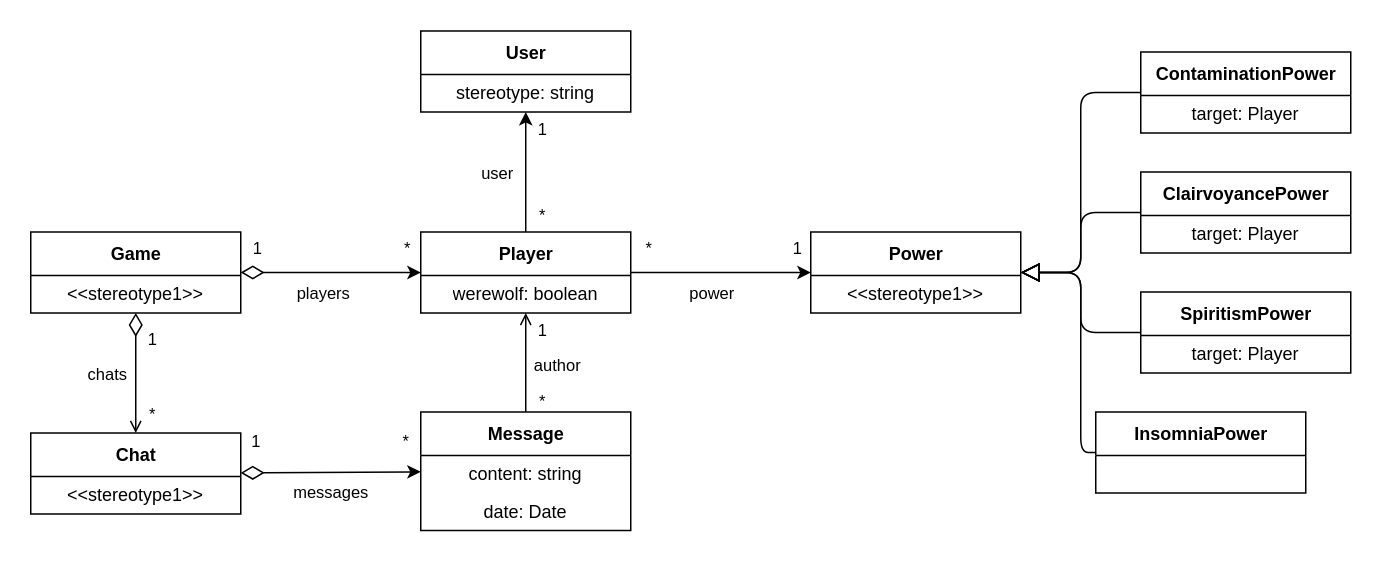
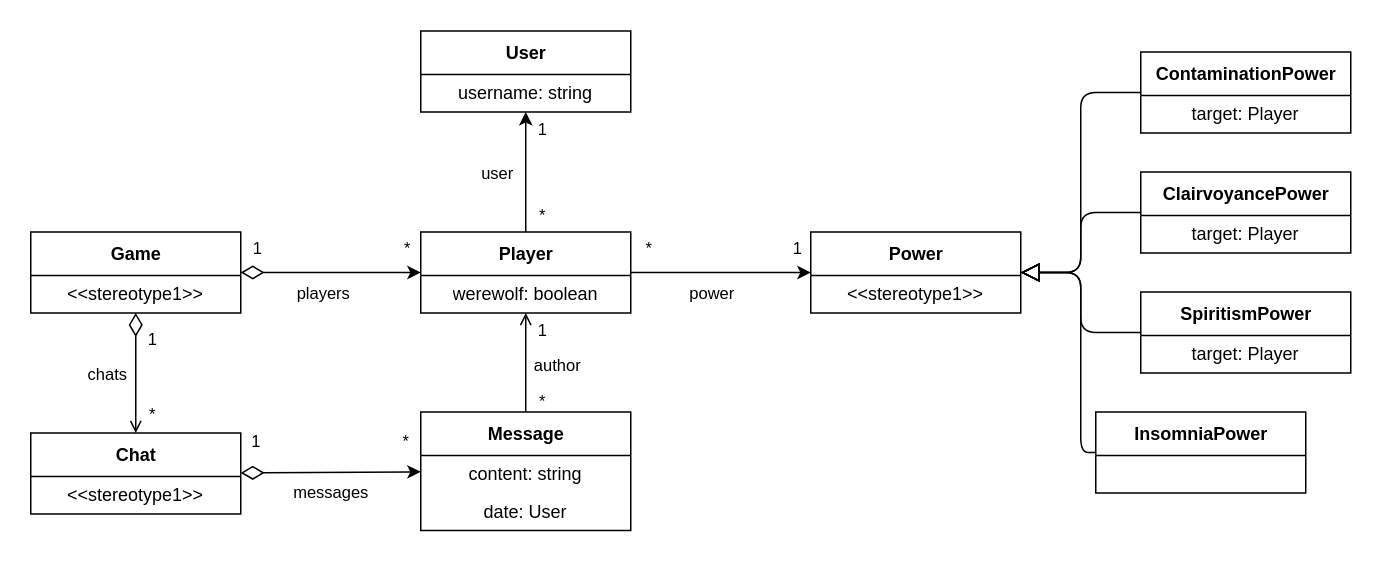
node "stereotype: string": label "stereotype: string" -> "username: string"
node "date: Date": label "date: Date" -> "date: User"
